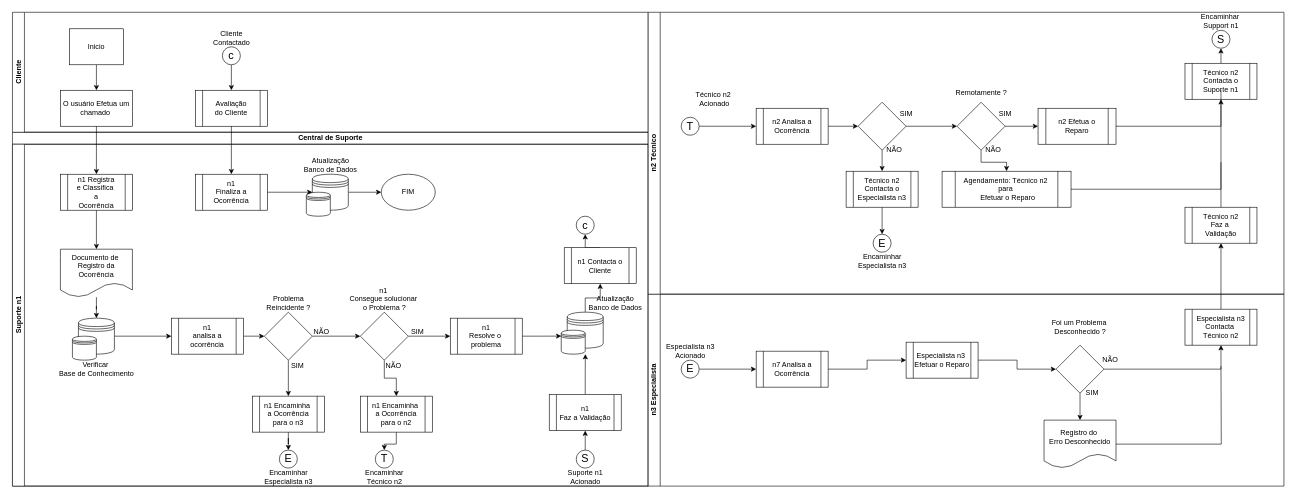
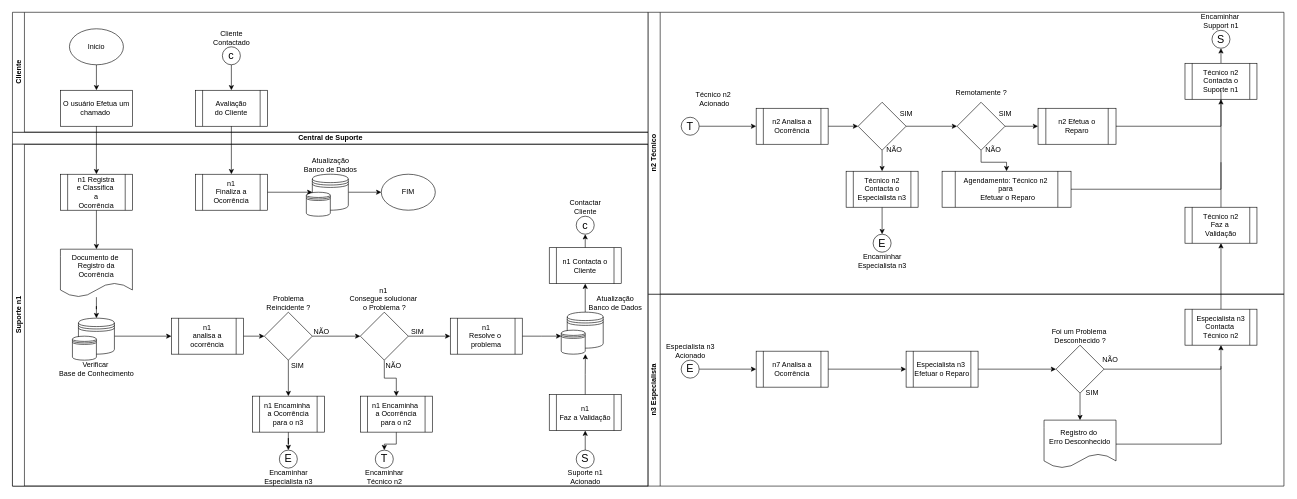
node "Inicio": shape rectangle -> ellipse
node "Contactar Cliente": added
node "n1 Contacta o Cliente": moved (600, 266) -> (585, 266)
node "Foi um Problema Desconhecido ?": moved (1080, 327) -> (1080, 336)
node "Especialista n3 Efetuar o Reparo": moved (942, 360) -> (942, 369)
